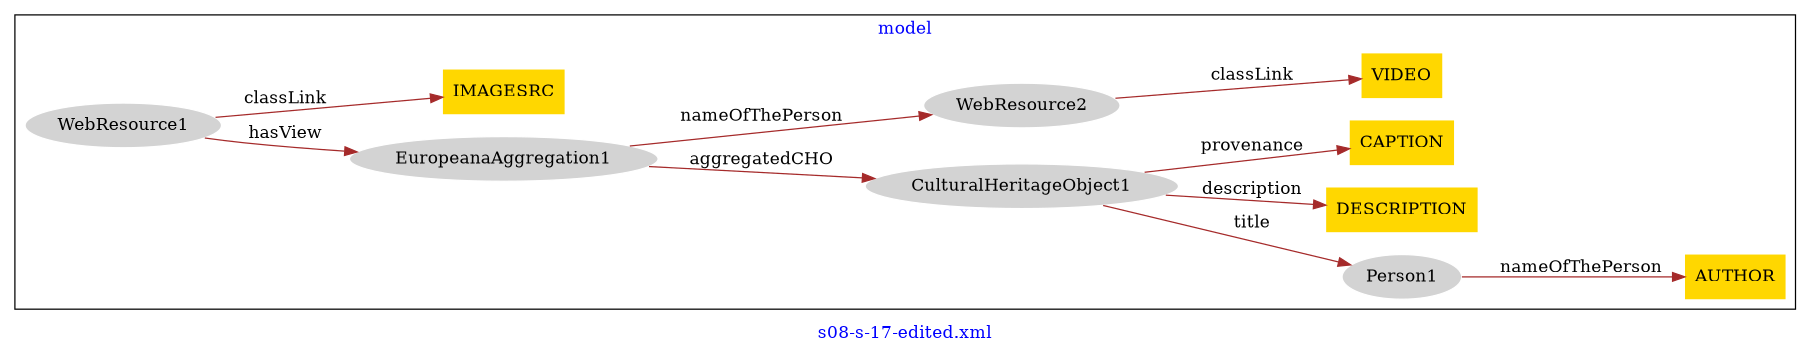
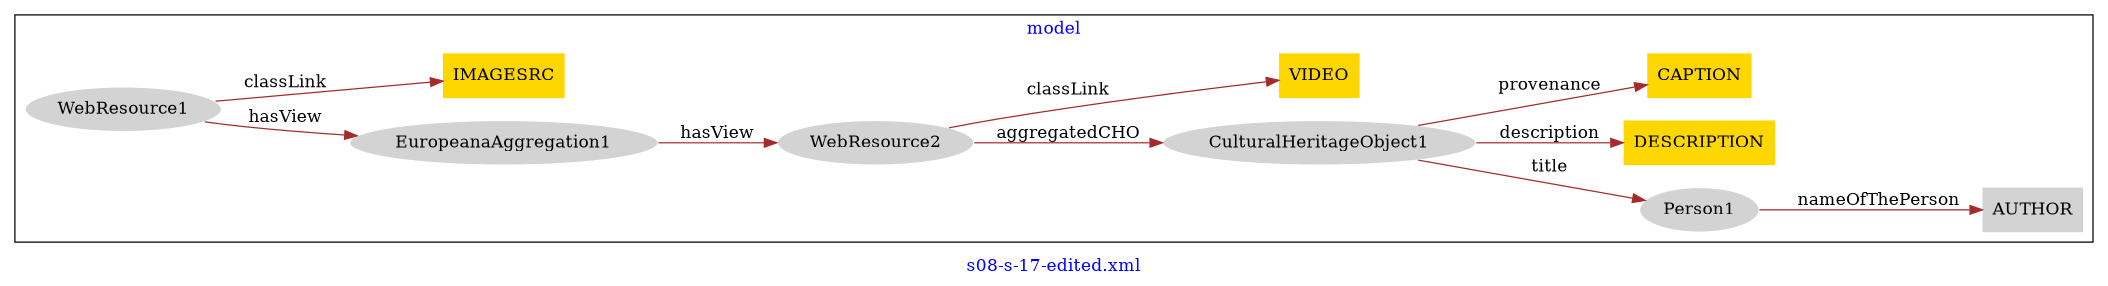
edge "EuropeanaAggregation1" -> "WebResource2": label "nameOfThePerson" -> "hasView"
edge "EuropeanaAggregation1" -> "CulturalHeritageObject1": now "WebResource2" -> "CulturalHeritageObject1"
node "AUTHOR": fillcolor gold -> lightgray
